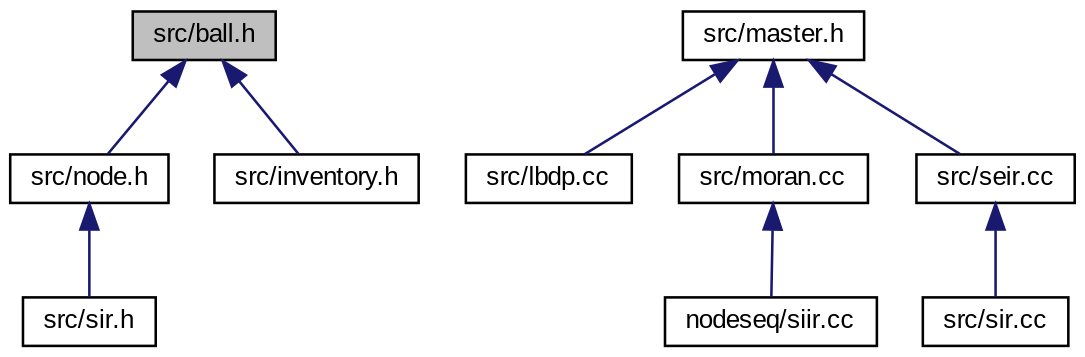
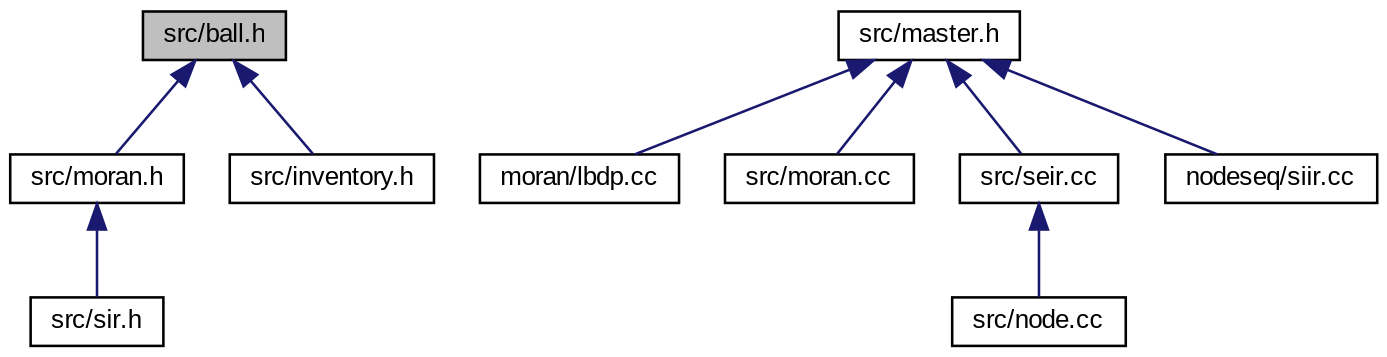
node "src/node.h": label "src/node.h" -> "src/moran.h"
node "src/lbdp.cc": label "src/lbdp.cc" -> "moran/lbdp.cc"
edge "nodeseq/siir.cc" -> "src/moran.cc": now "nodeseq/siir.cc" -> "src/master.h"
node "src/sir.cc": label "src/sir.cc" -> "src/node.cc"
